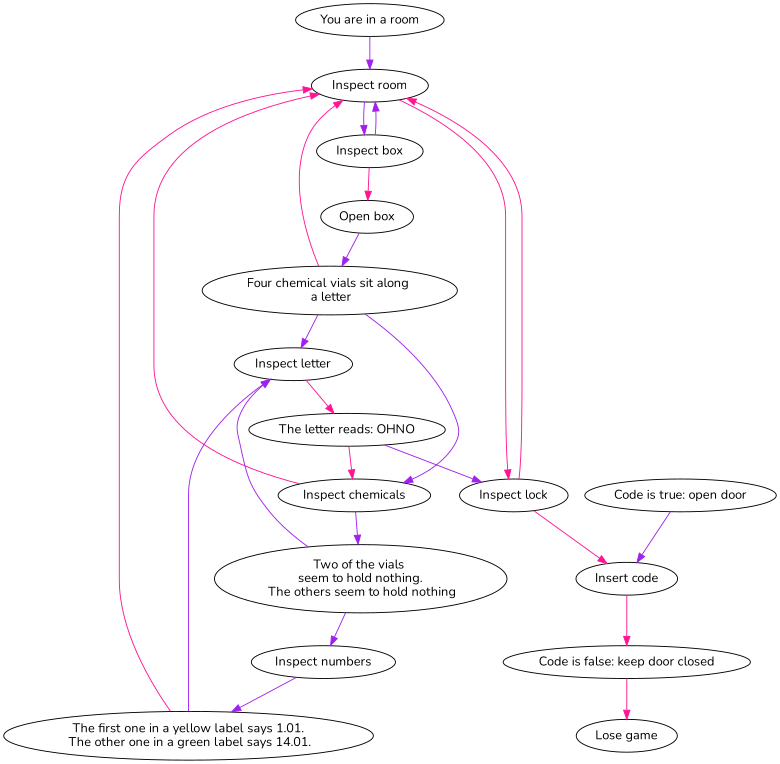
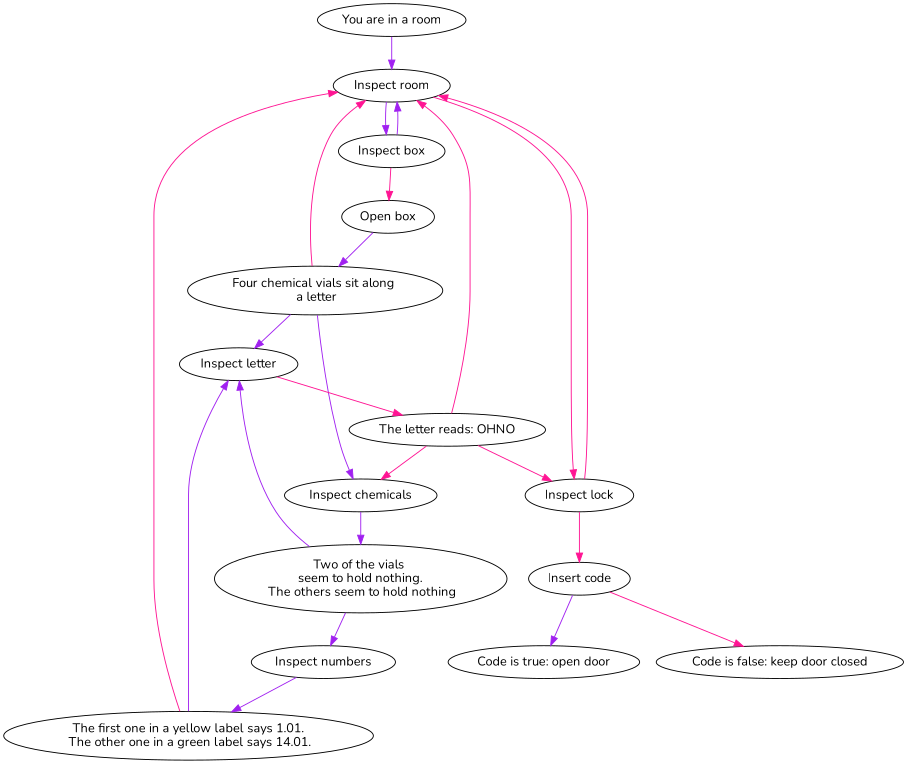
edge "Inspect chemicals" -> "Inspect room": now "The letter reads: OHNO" -> "Inspect room"
edge "The letter reads: OHNO" -> "Inspect lock": color purple -> deeppink
edge "Code is true: open door" -> "Insert code": reversed
node "Lose game": removed
